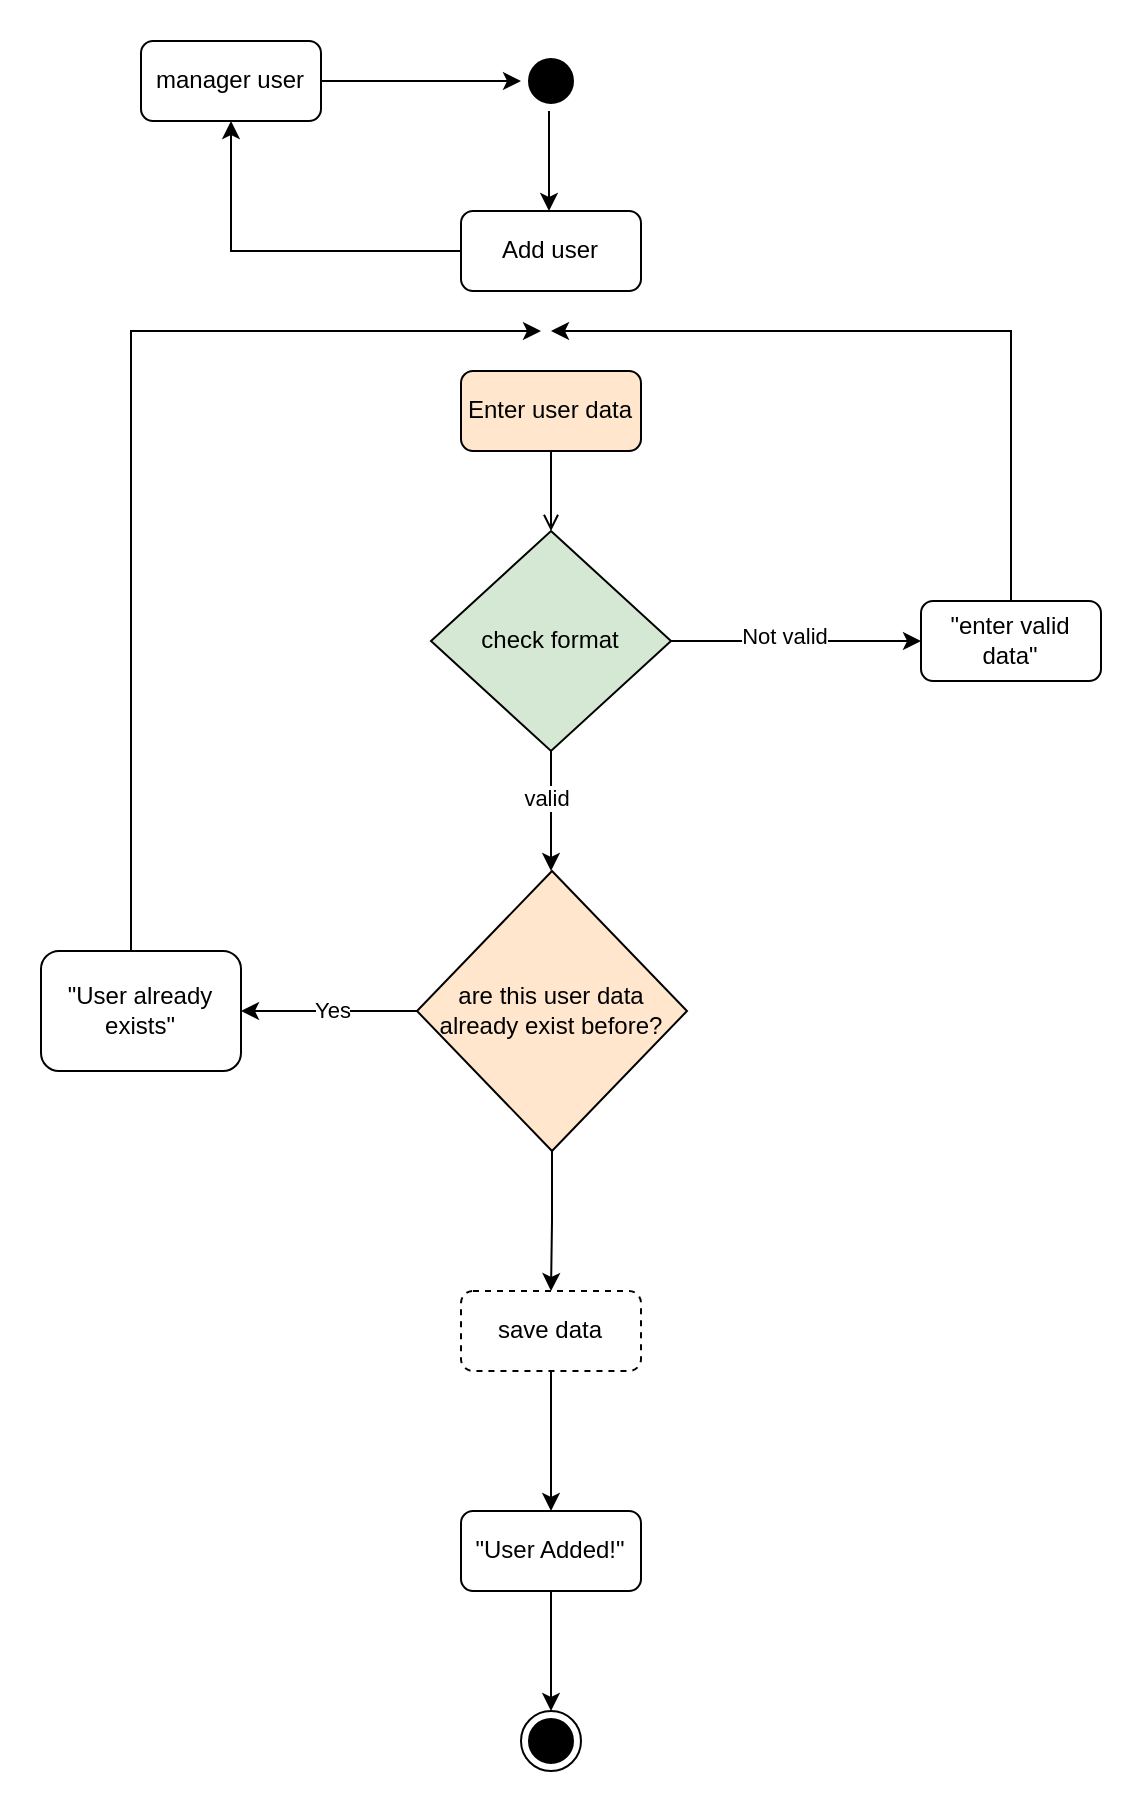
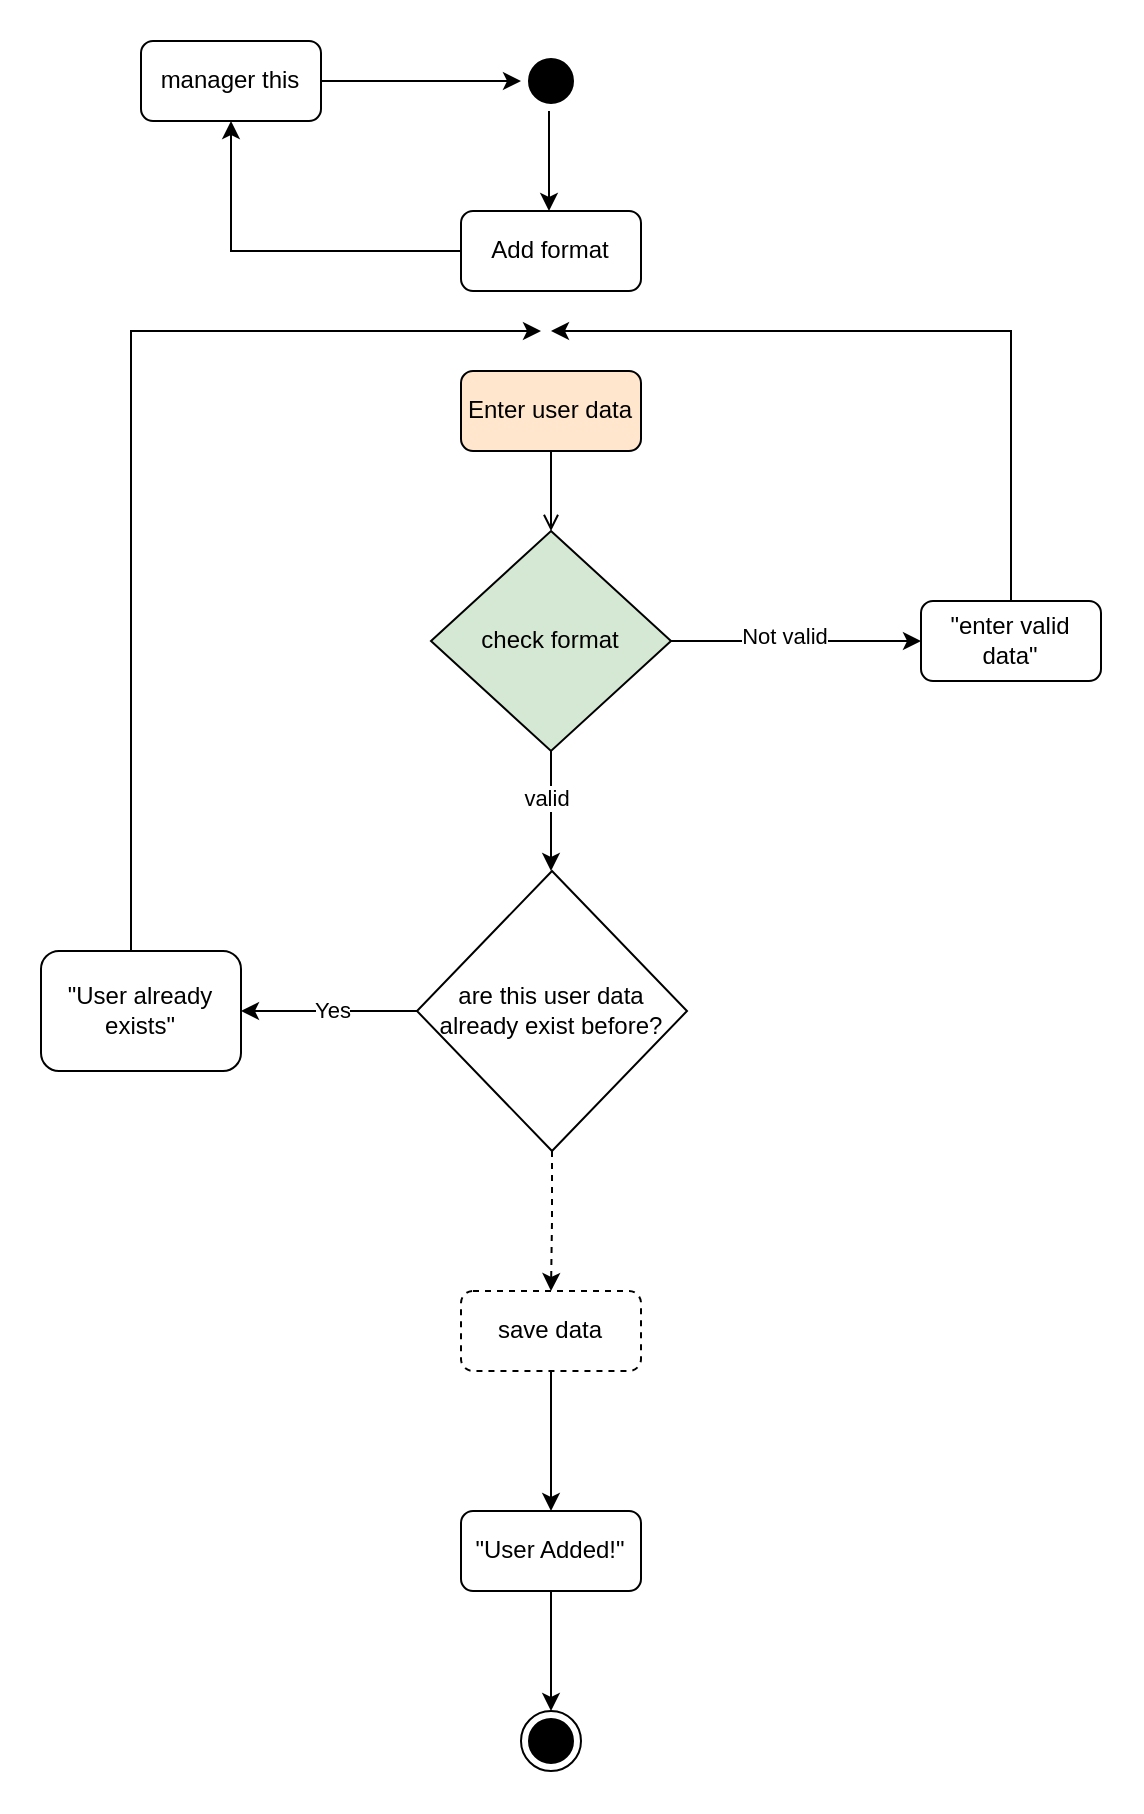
node "manager user": label "manager user" -> "manager this"
node "Add user": label "Add user" -> "Add format"
node "are this user data already exist before?": fillcolor #ffe6cc -> #ffffff
edge "are this user data already exist before?" -> "save data": style solid -> dashed
